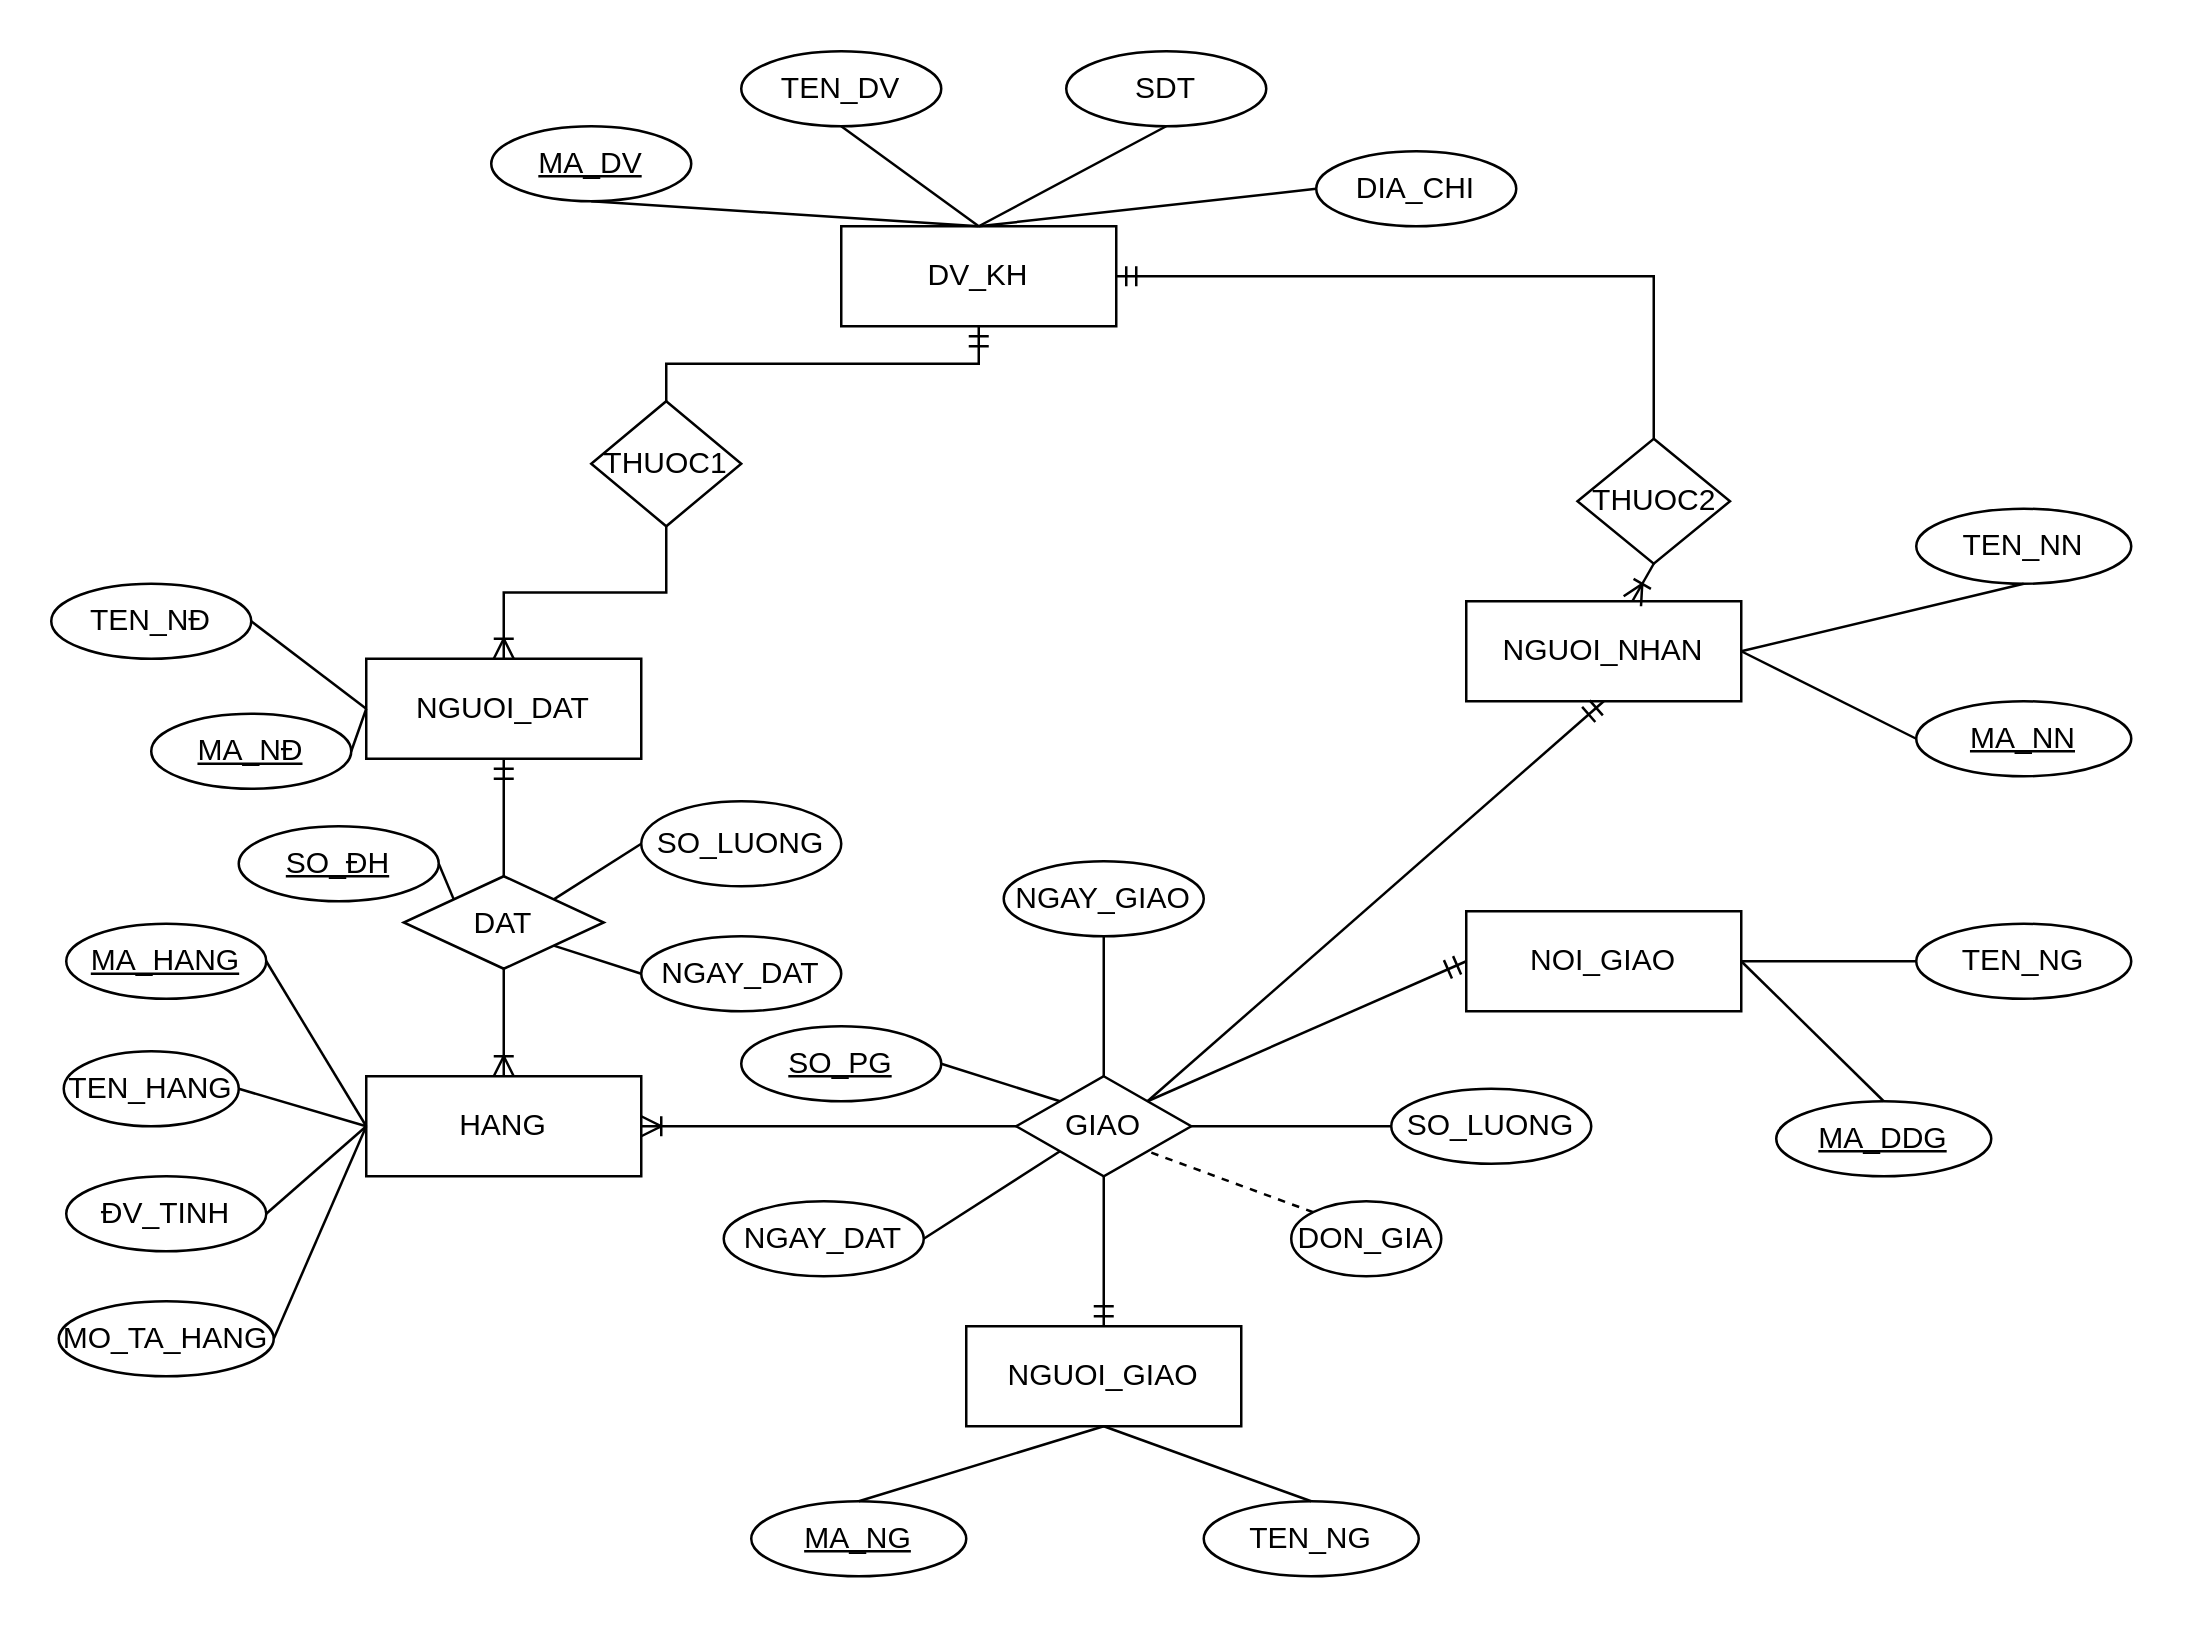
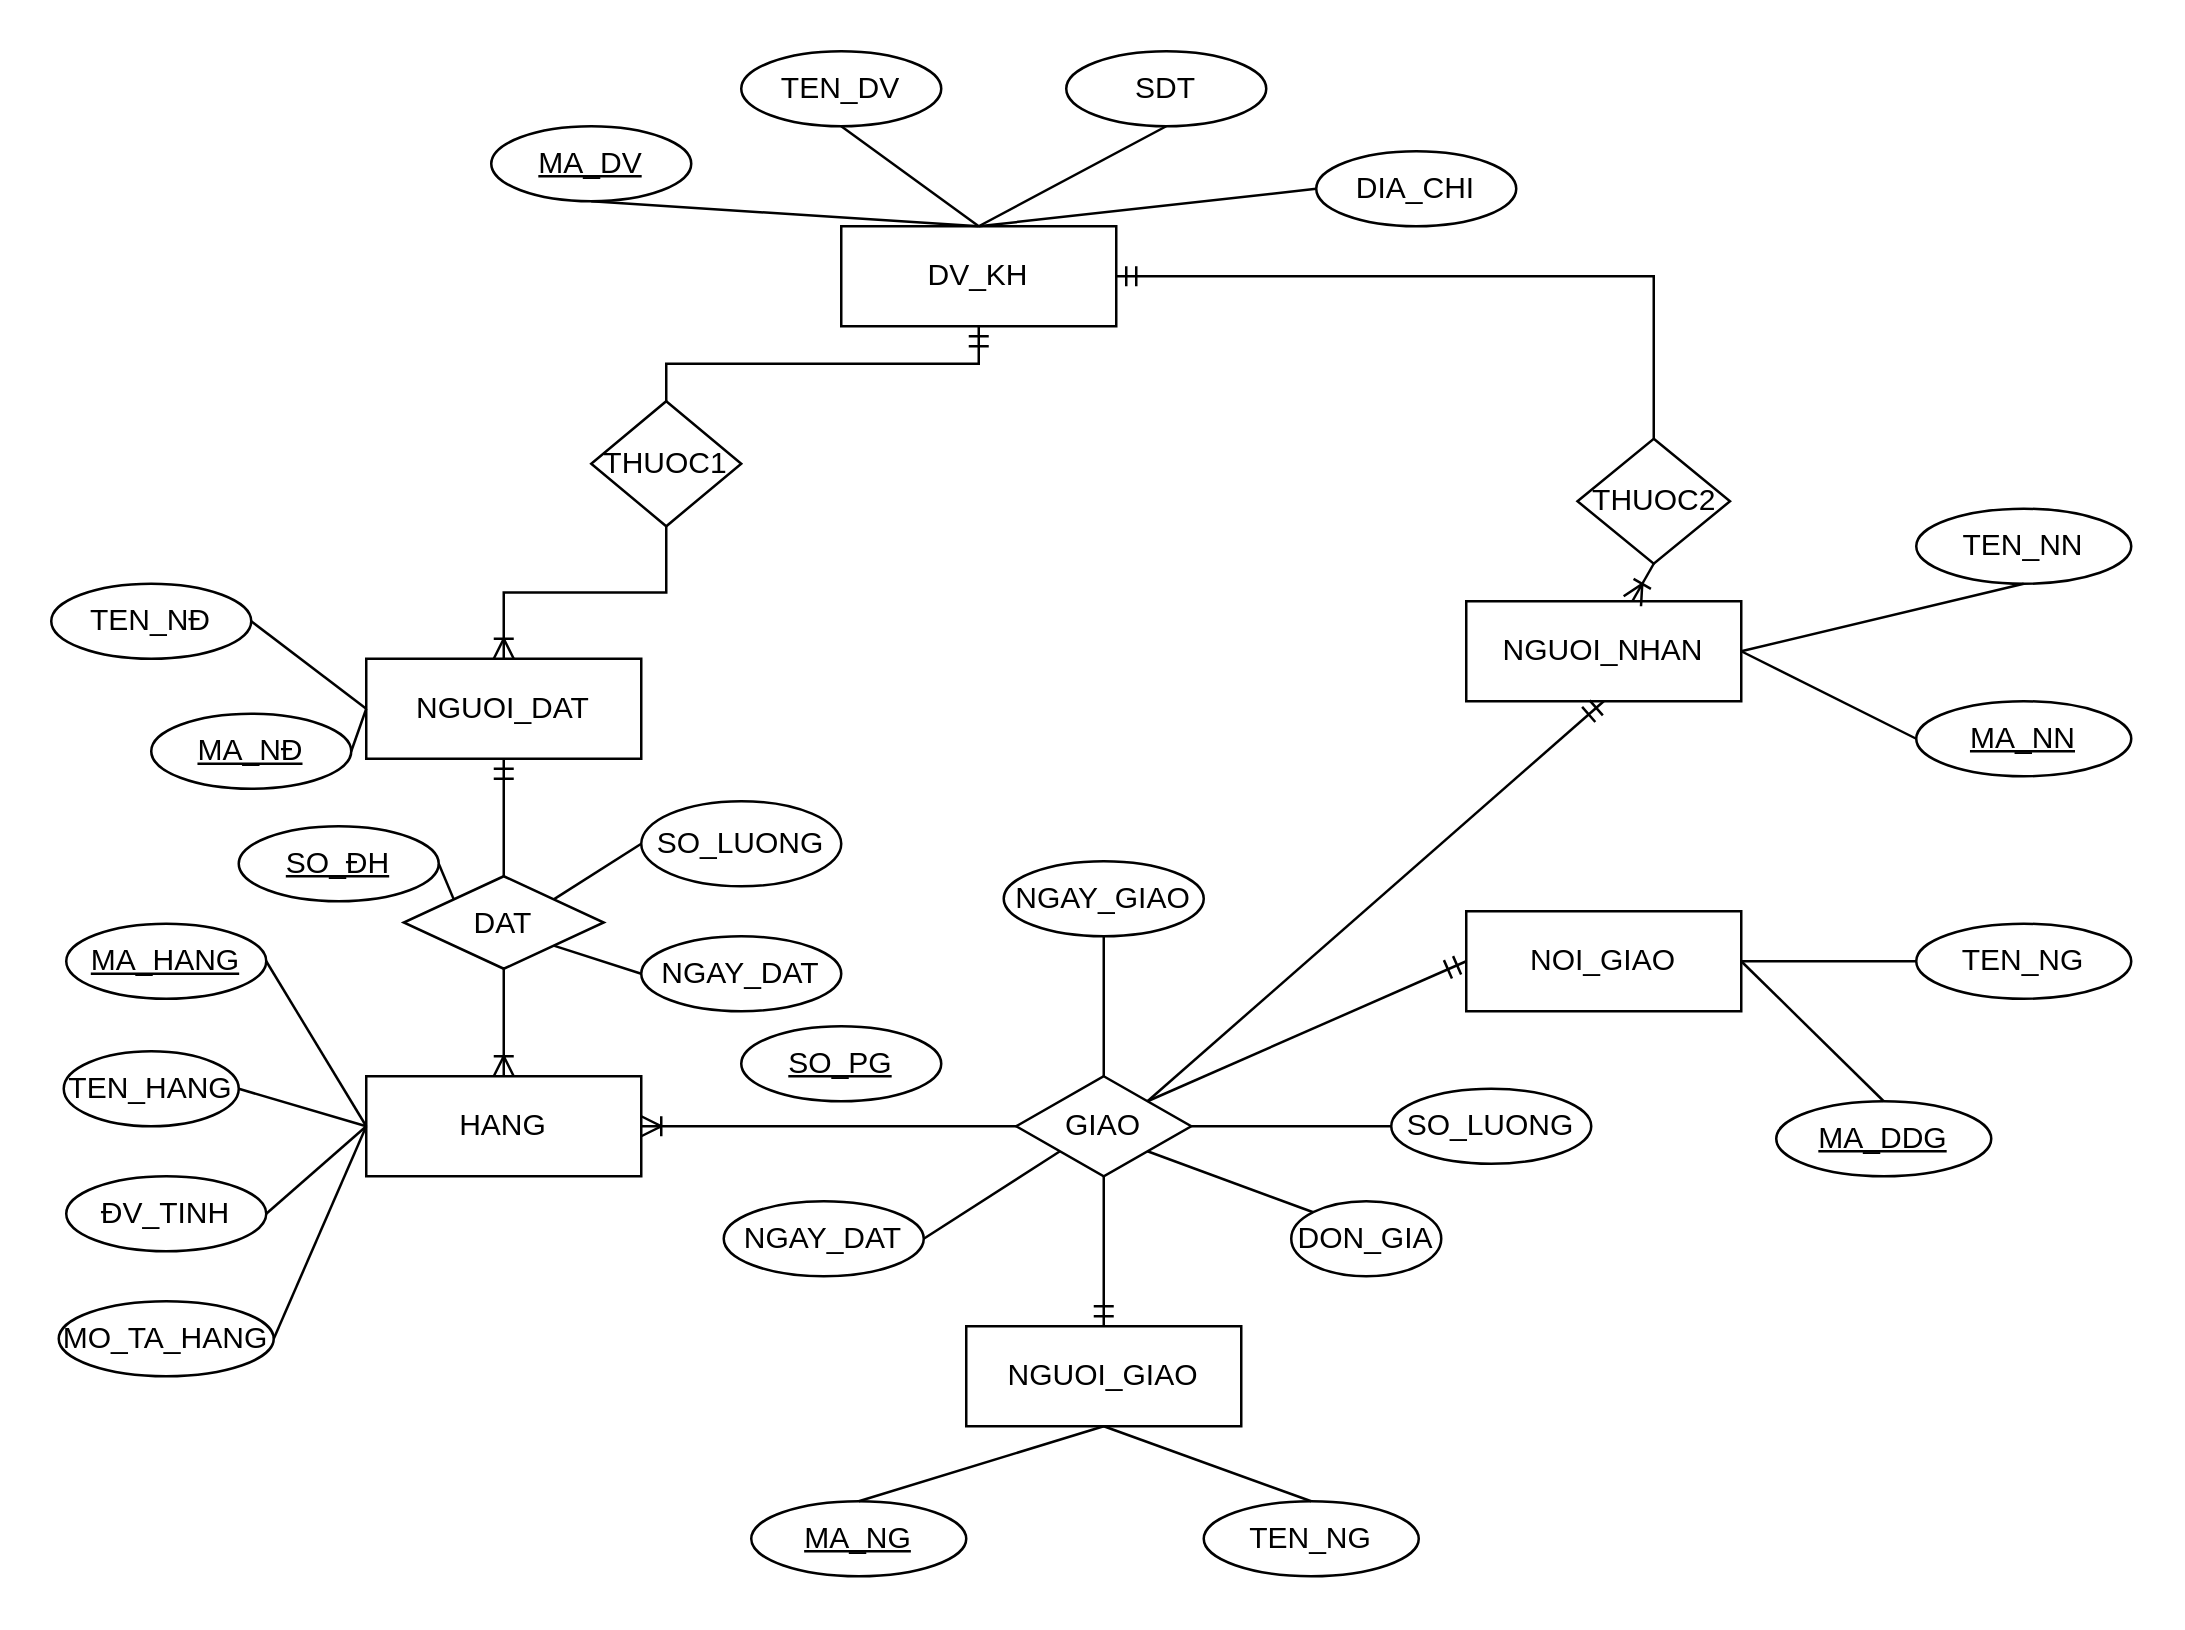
edge "SO_PG" -- "GIAO": removed
edge "GIAO" -- "DON_GIA": style dashed -> solid
